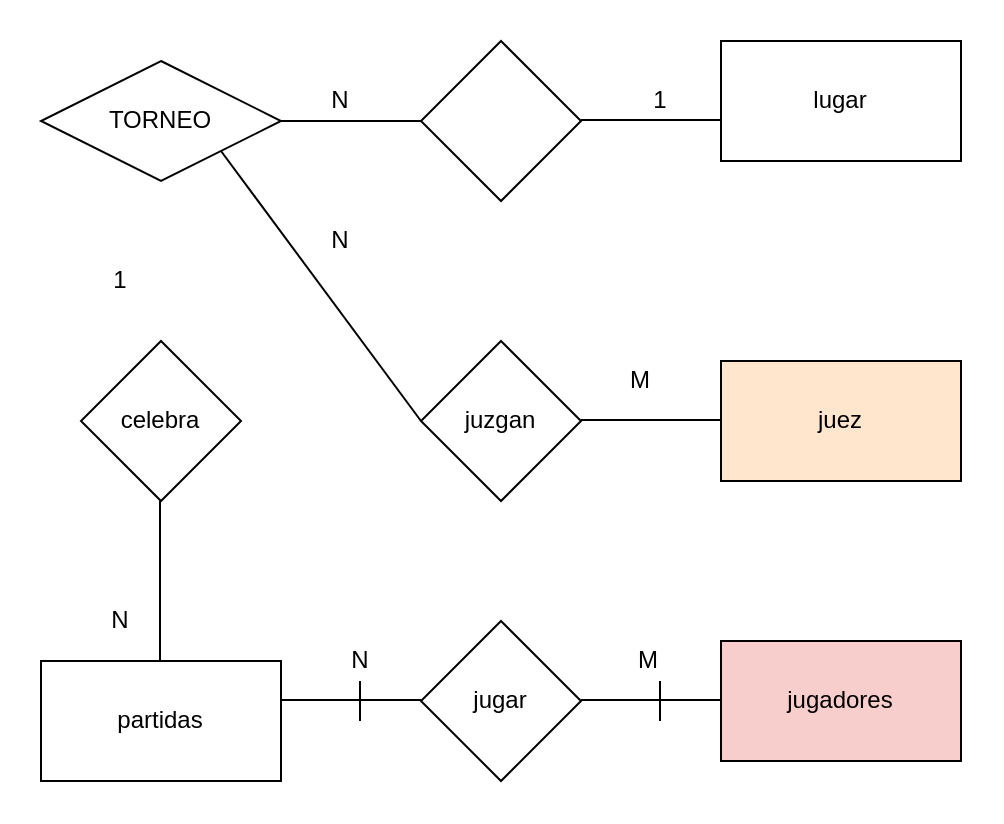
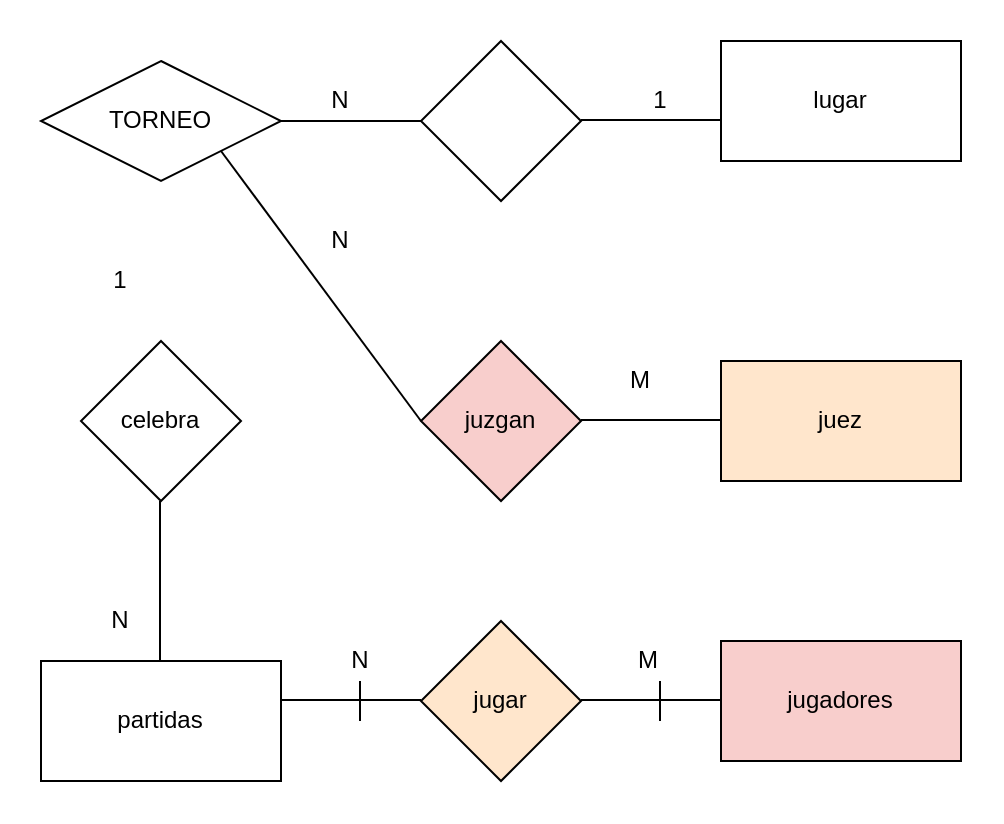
node "juzgan": fillcolor #ffffff -> #f8cecc
node "jugar": fillcolor #ffffff -> #ffe6cc
